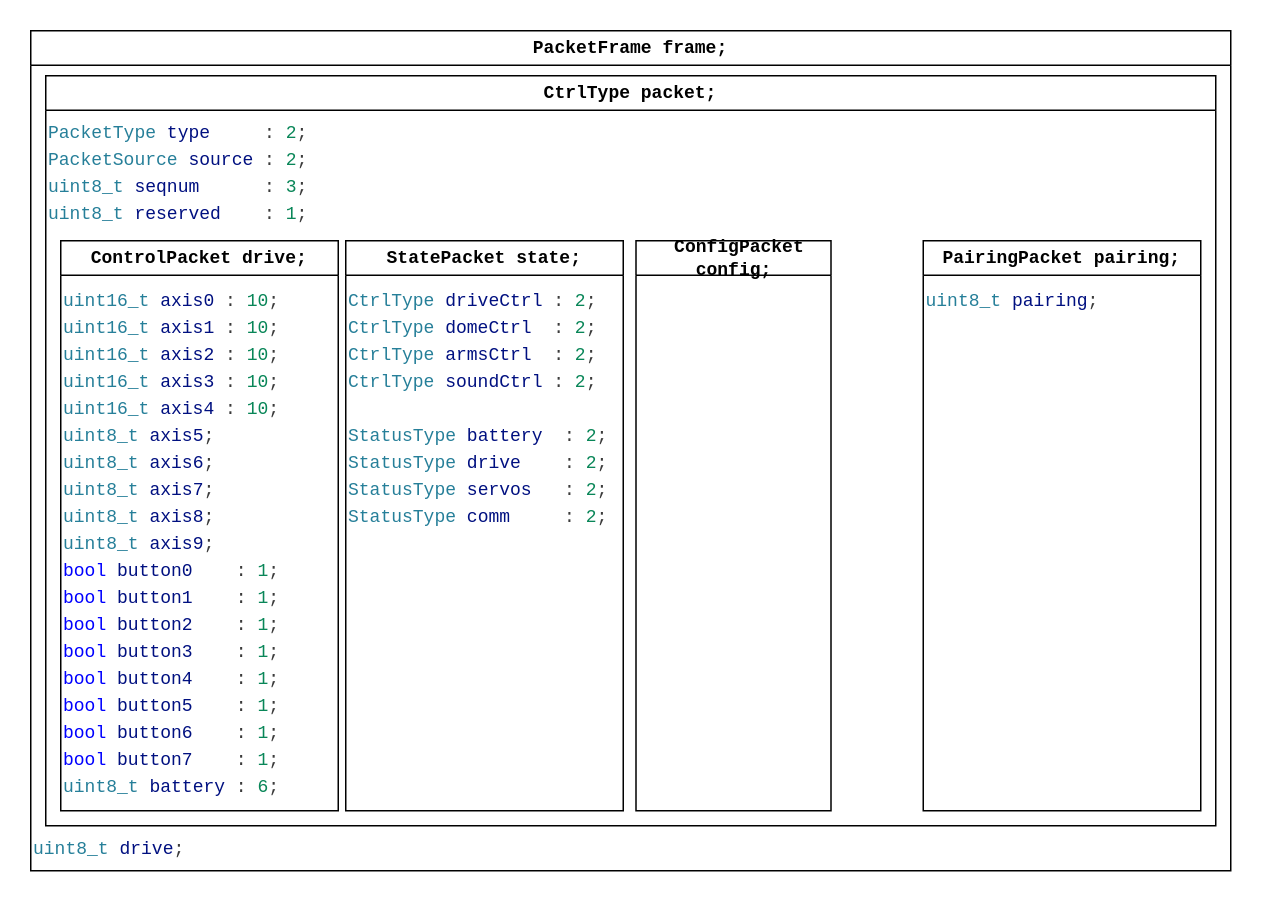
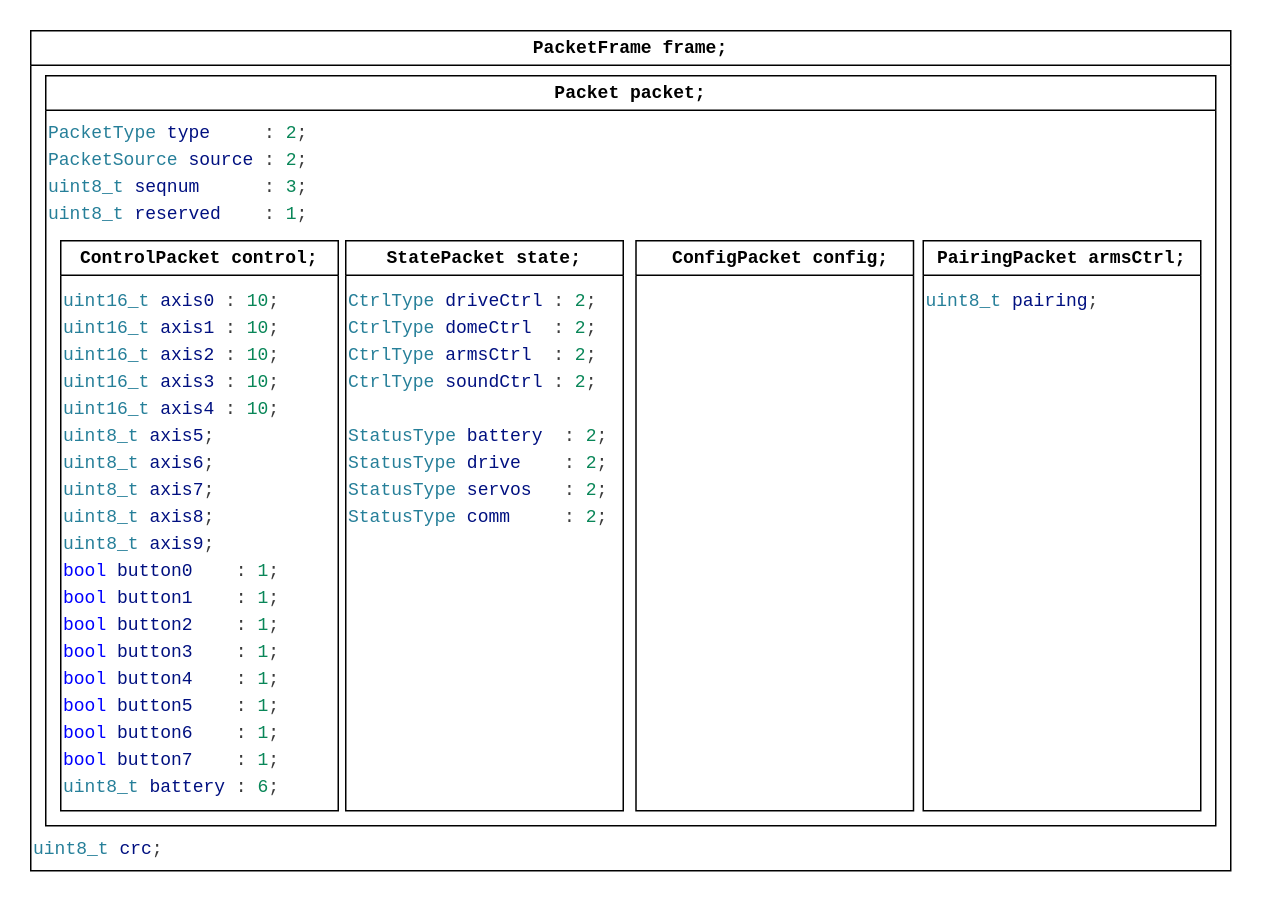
node "CtrlType packet;": label "CtrlType packet;" -> "Packet packet;"
node "ControlPacket drive;": label "ControlPacket drive;" -> "ControlPacket control;"
node "PairingPacket pairing;": label "PairingPacket pairing;" -> "PairingPacket armsCtrl;"
node "ConfigPacket config;": size 195x570 -> 278x570
node "uint8_t drive;": label "uint8_t drive;" -> "uint8_t crc;"
